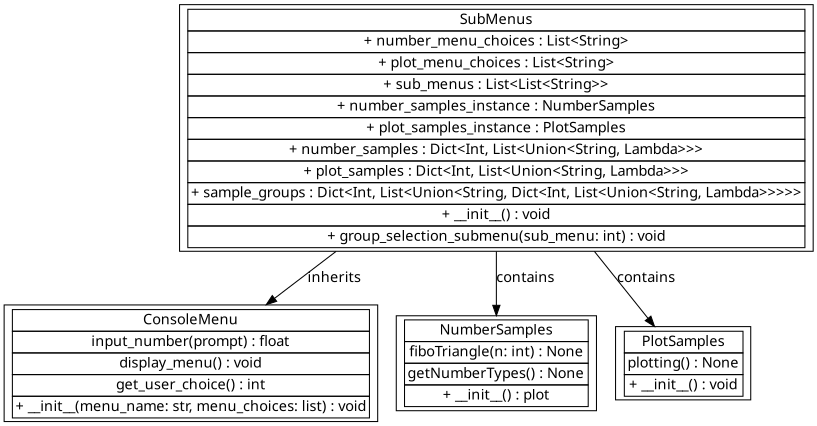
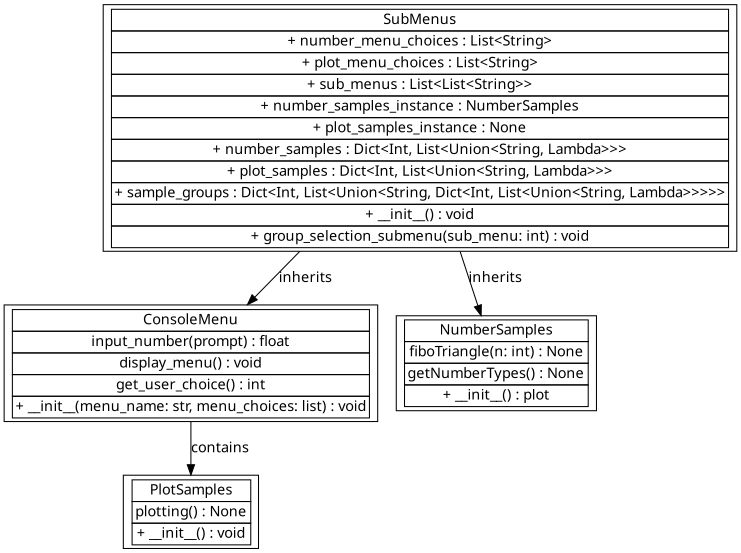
node "SubMenus": text "+ plot_samples_instance : PlotSamples" -> "+ plot_samples_instance : None"
edge "SubMenus" -> "NumberSamples": label "contains" -> "inherits"
edge "SubMenus" -> "PlotSamples": now "ConsoleMenu" -> "PlotSamples"
